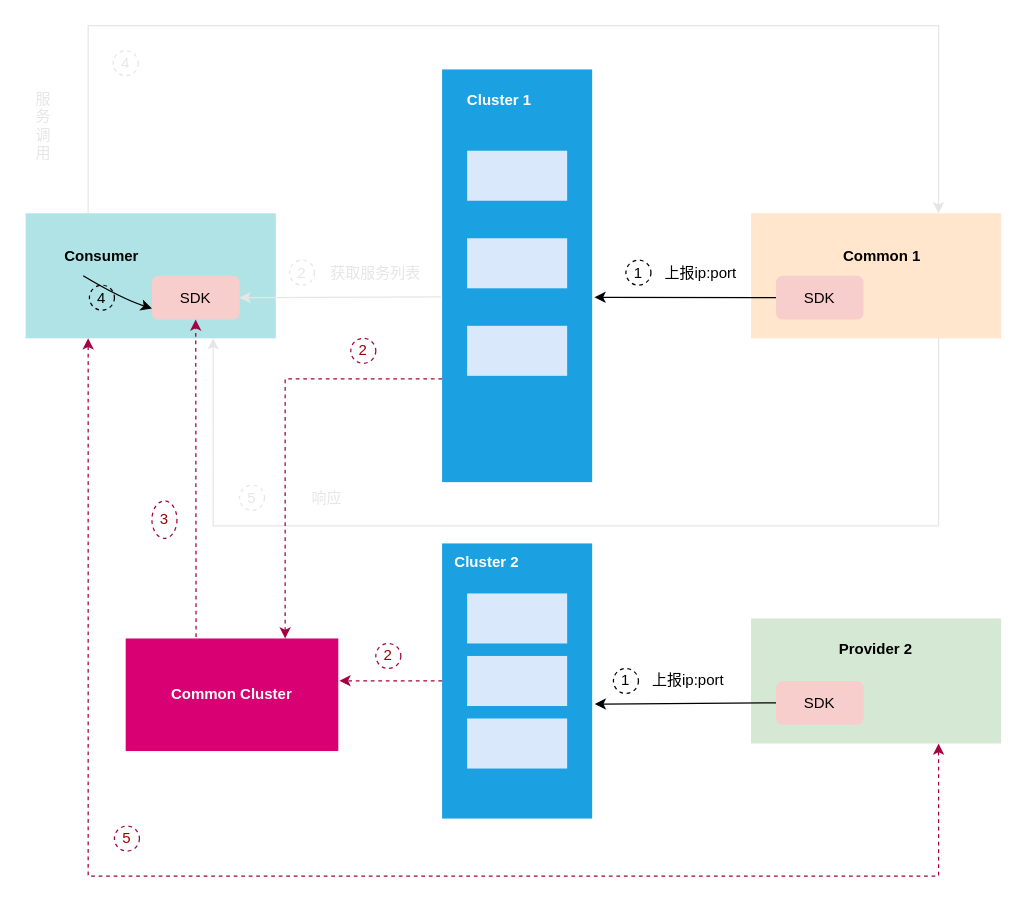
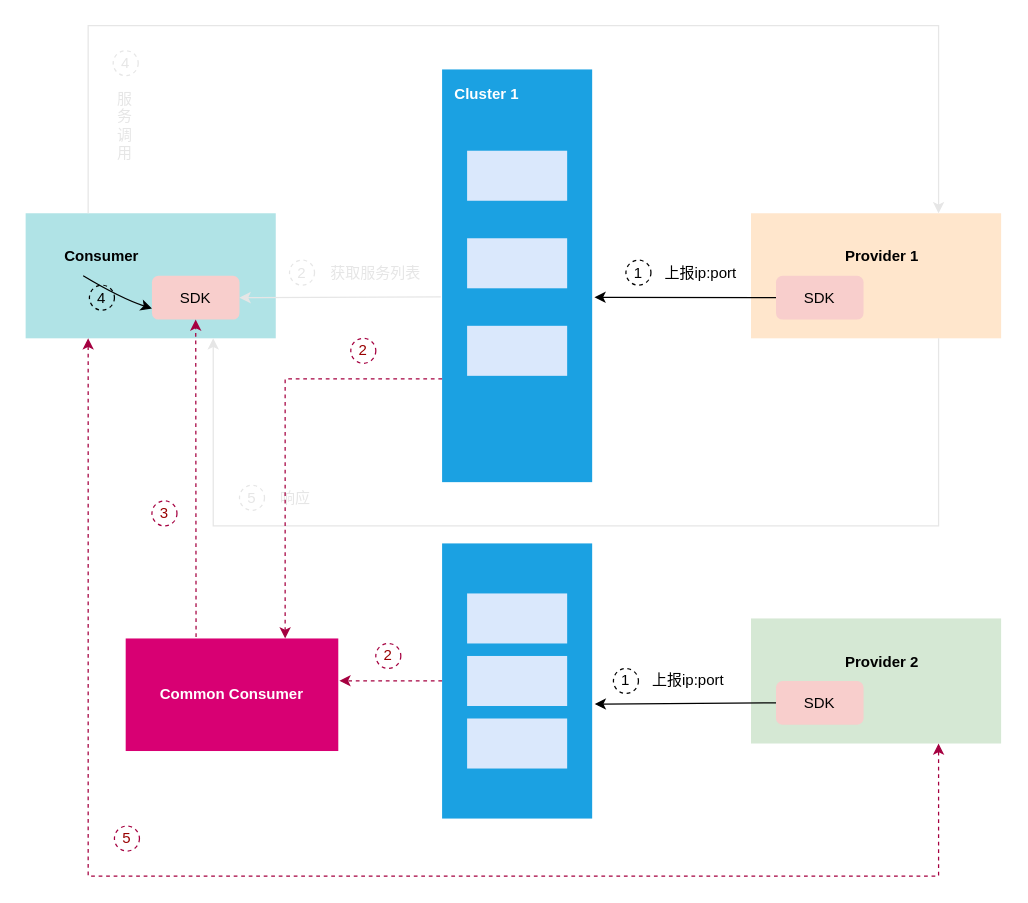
node "Cluster 1": moved (499, 101) -> (487, 94)
node "服务调用": moved (44, 126) -> (125, 126)
node "Common 1": label "Common 1" -> "Provider 1"
node "响应": moved (327, 498) -> (296, 498)
node "3": size 25x38 -> 25x25
node "Cluster 2": removed
node "Provider 2": moved (876, 649) -> (882, 662)
node "Common Cluster": label "Common Cluster" -> "Common Consumer"
